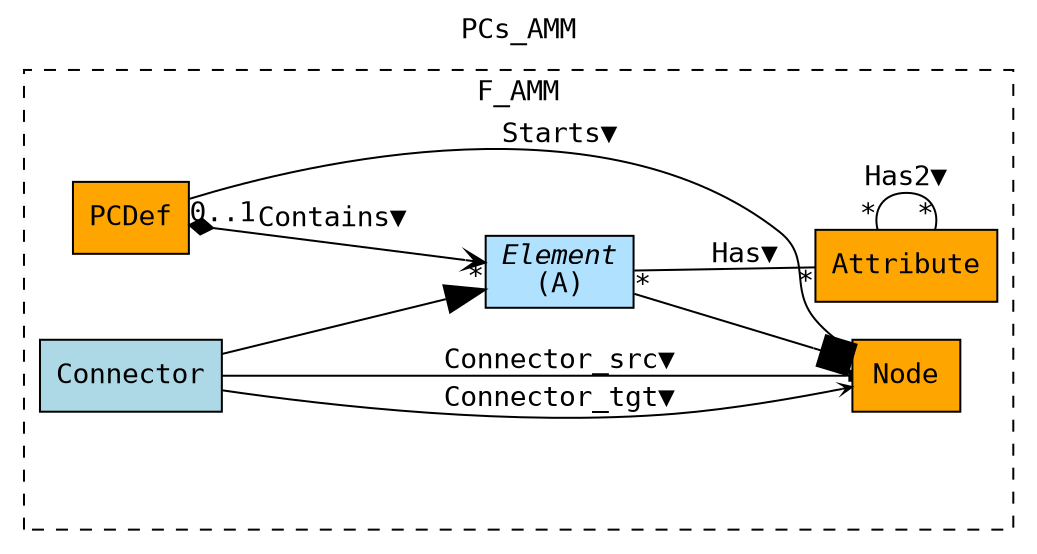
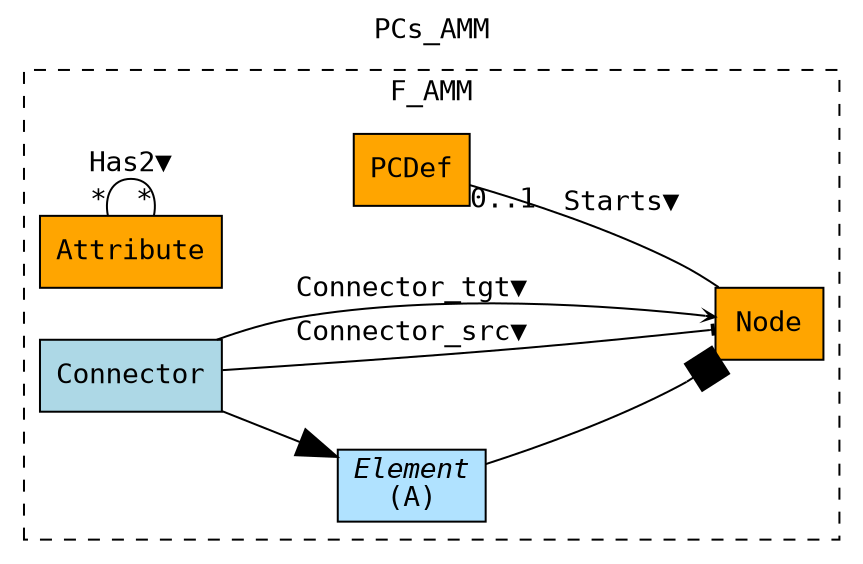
edge "PCDef" -- "Element": removed, label "Contains▼"
edge "Attribute" -- "Element": removed, label "Has▼"
